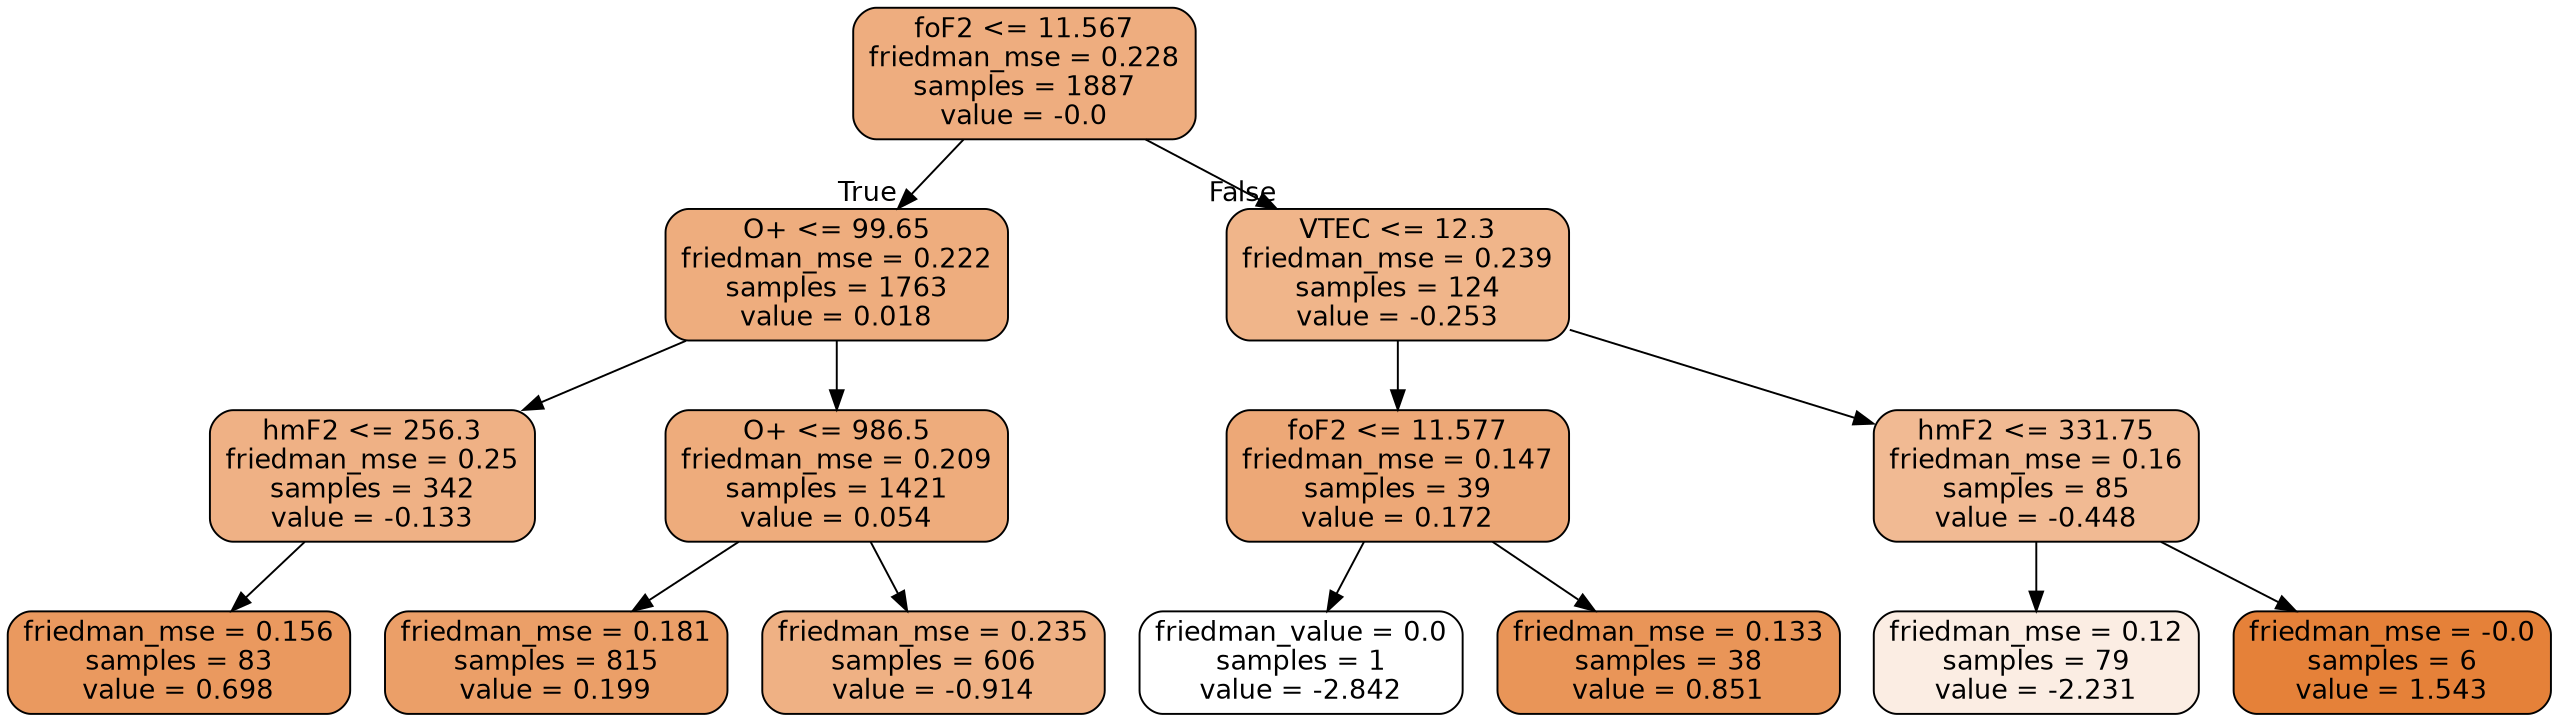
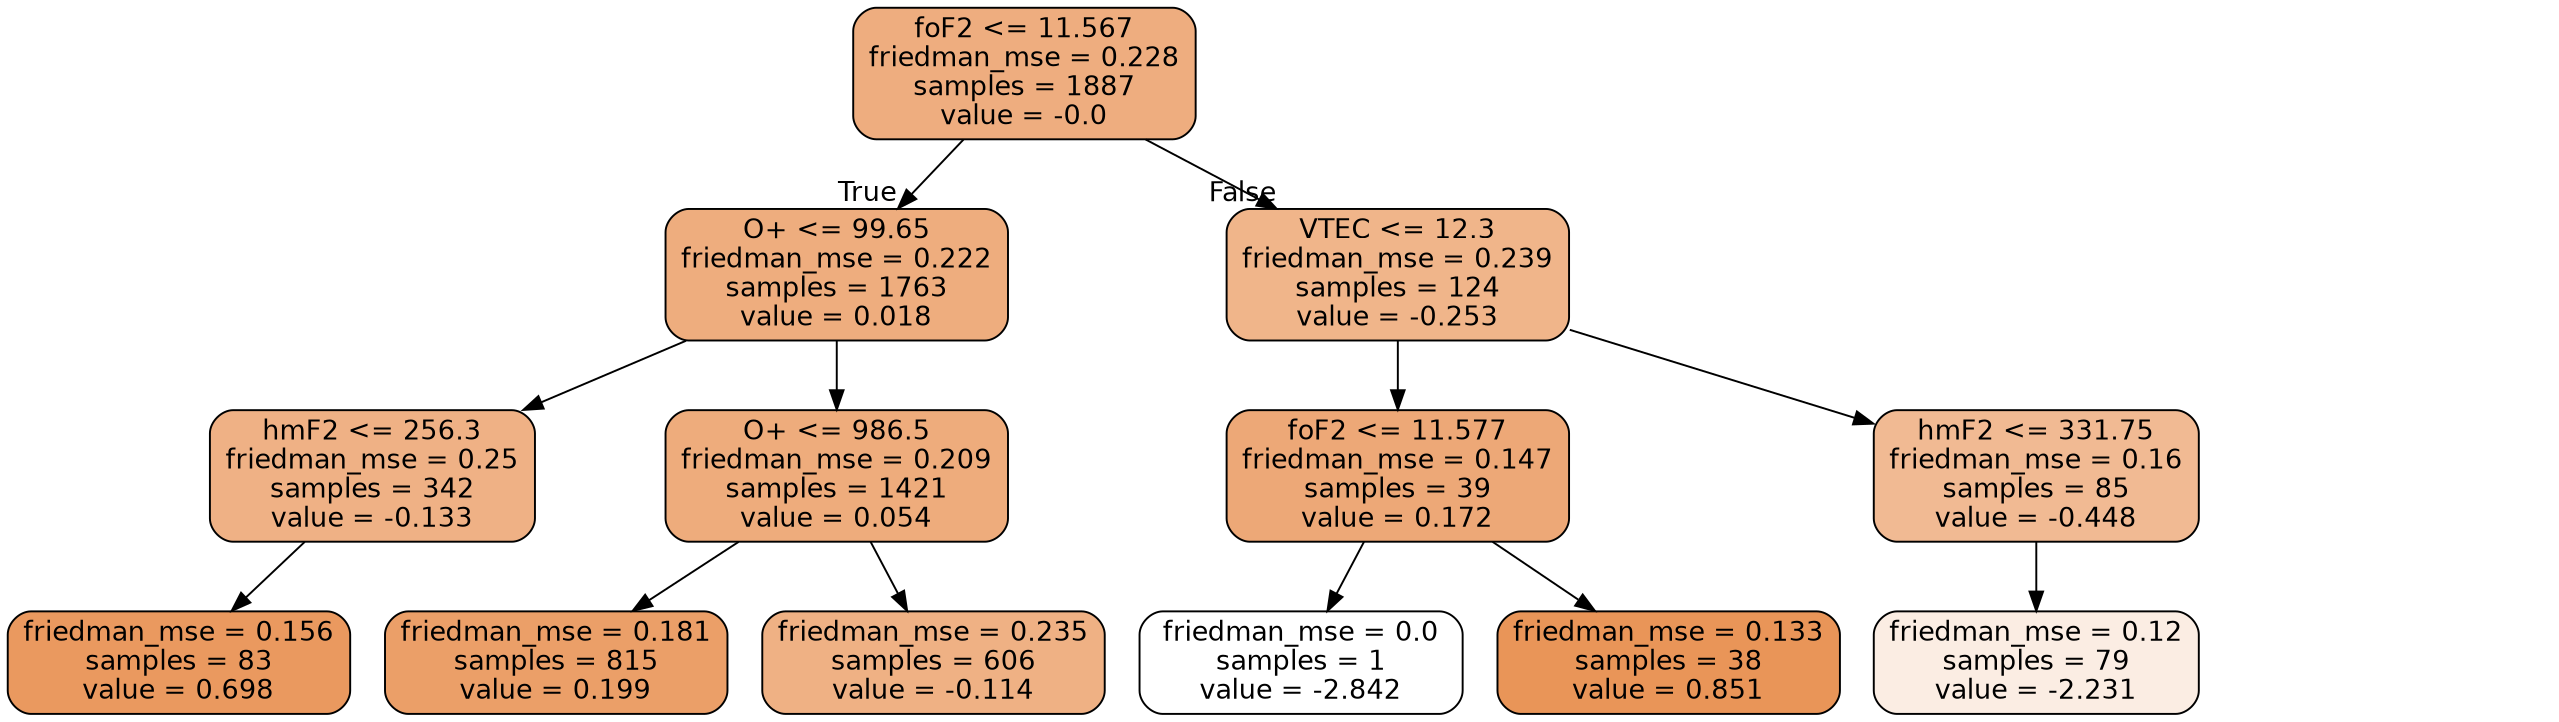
node "friedman_mse = 0.235 samples = 606 value = -0.914": label "friedman_mse = 0.235 samples = 606 value = -0.914" -> "friedman_mse = 0.235 samples = 606 value = -0.114"
node "friedman_value = 0.0 samples = 1 value = -2.842": label "friedman_value = 0.0 samples = 1 value = -2.842" -> "friedman_mse = 0.0 samples = 1 value = -2.842"
node "friedman_mse = -0.0 samples = 6 value = 1.543": removed
